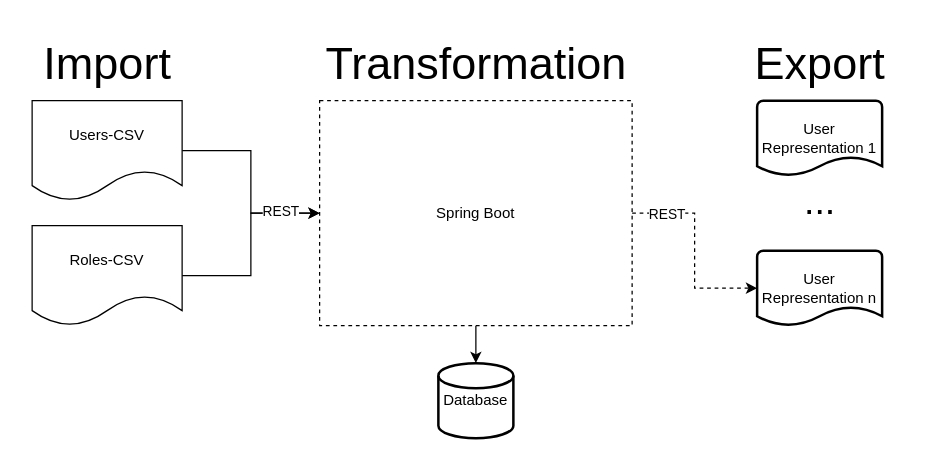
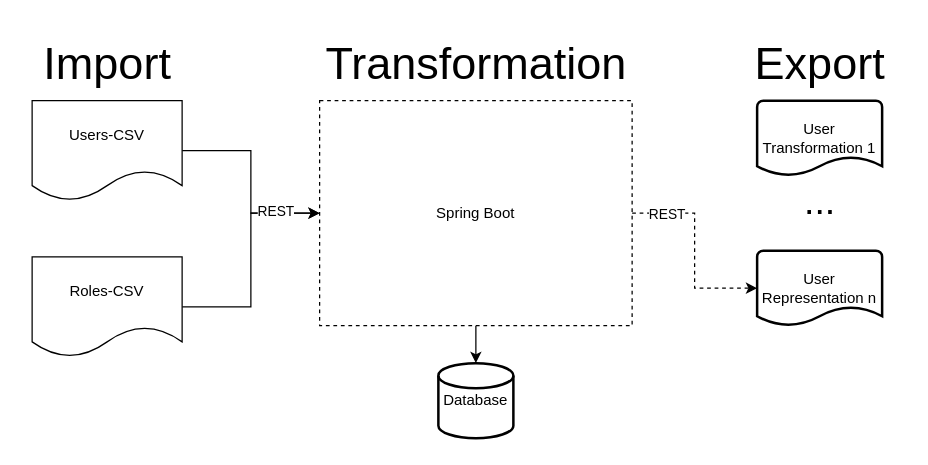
node "User Representation 1": label "User Representation 1" -> "User Transformation 1"
node "Roles-CSV": moved (107, 276) -> (107, 307)
